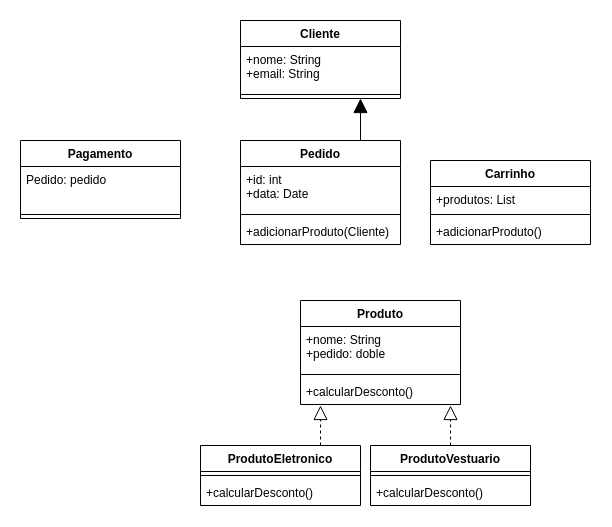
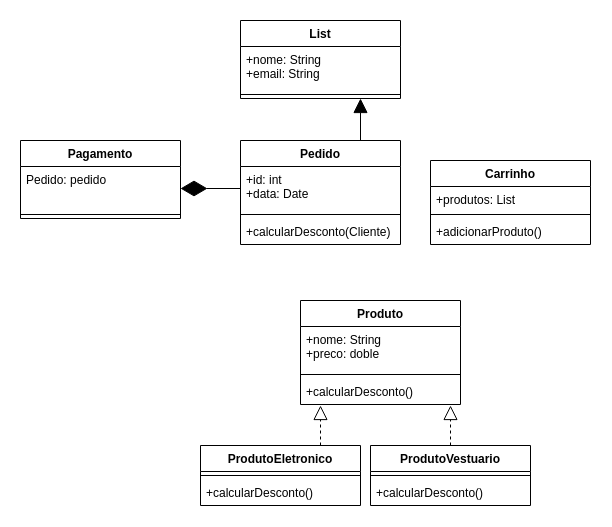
node "Cliente": label "Cliente" -> "List"
edge "+id: int +data: Date" -> "Pedido: pedido": added
node "+adicionarProduto(Cliente)": label "+adicionarProduto(Cliente)" -> "+calcularDesconto(Cliente)"
node "+nome: String +pedido: doble": label "+nome: String +pedido: doble" -> "+nome: String +preco: doble"
